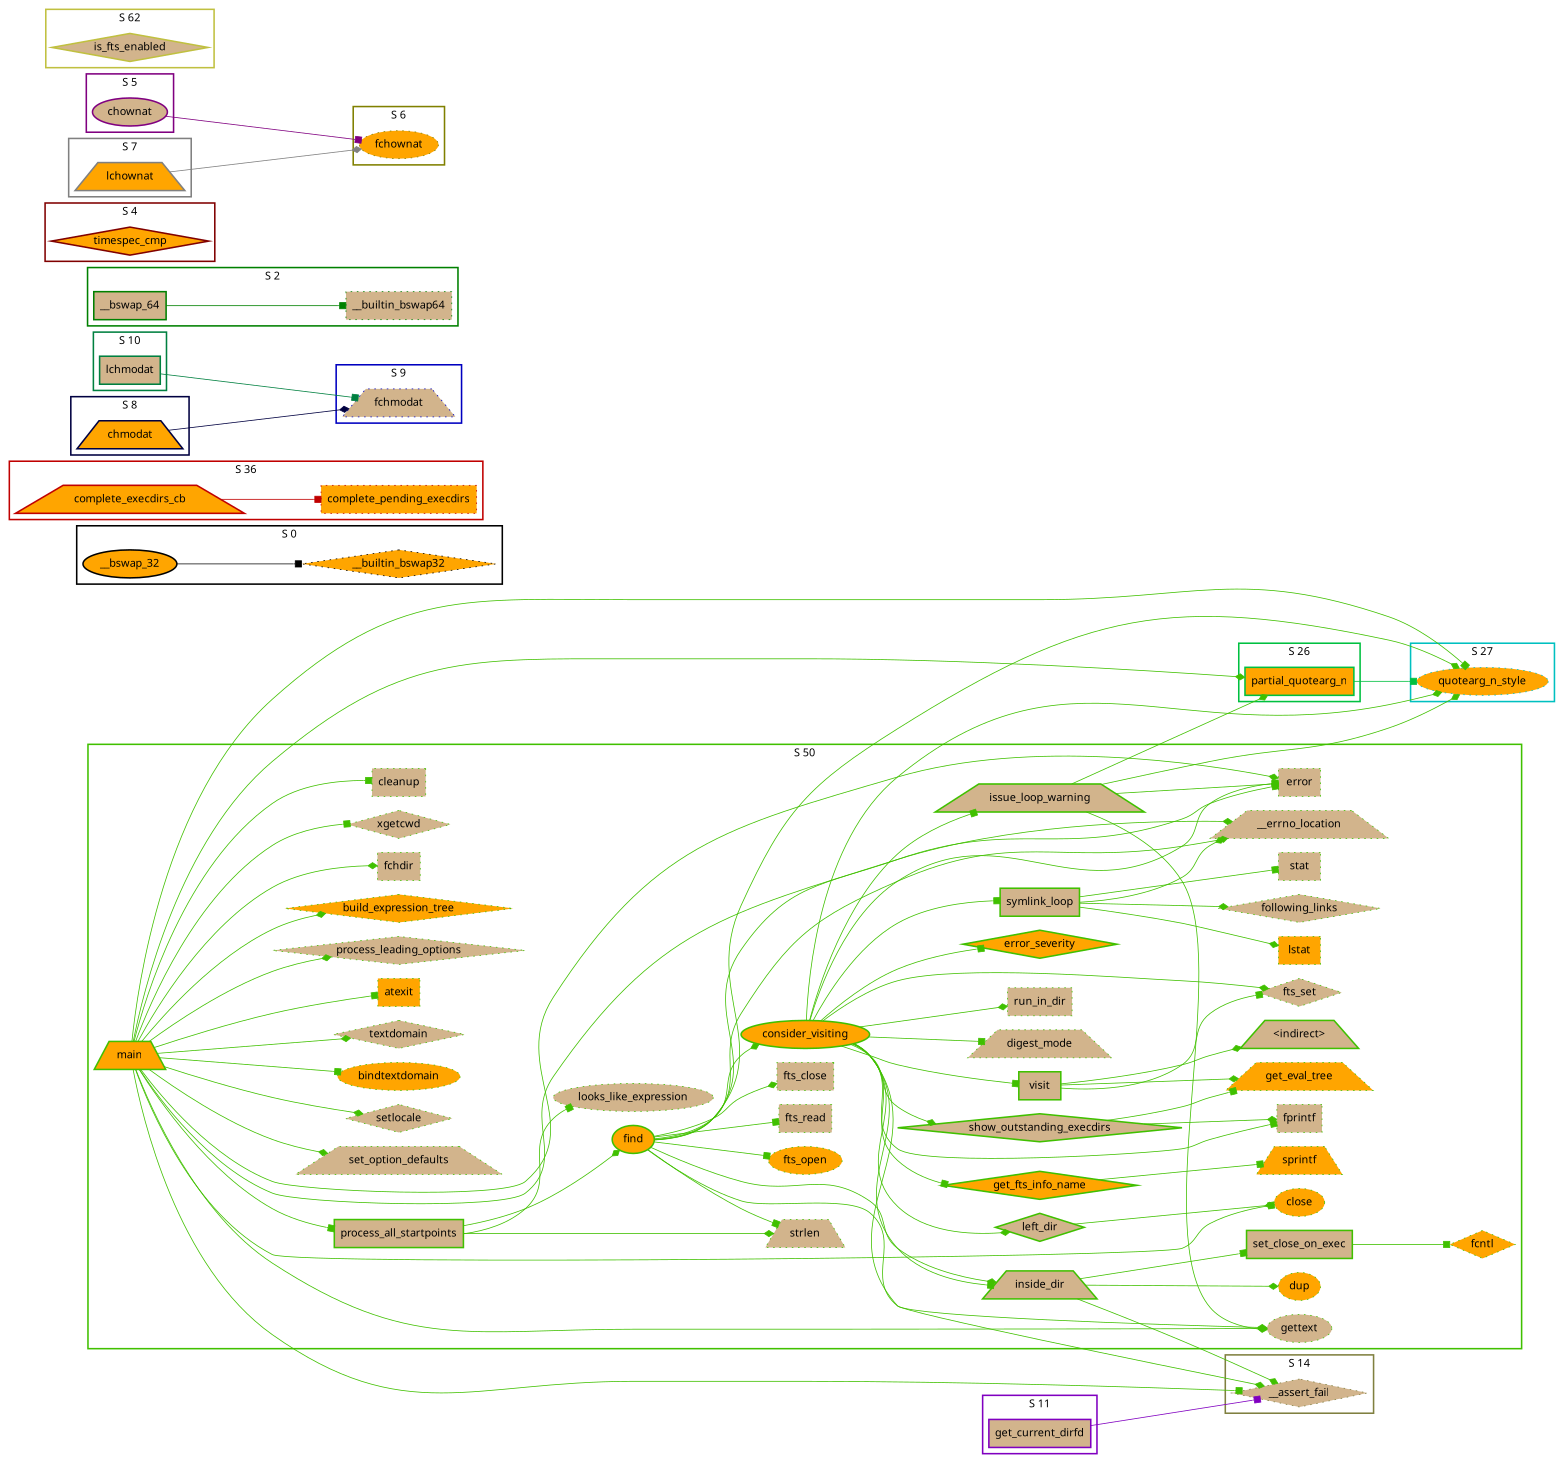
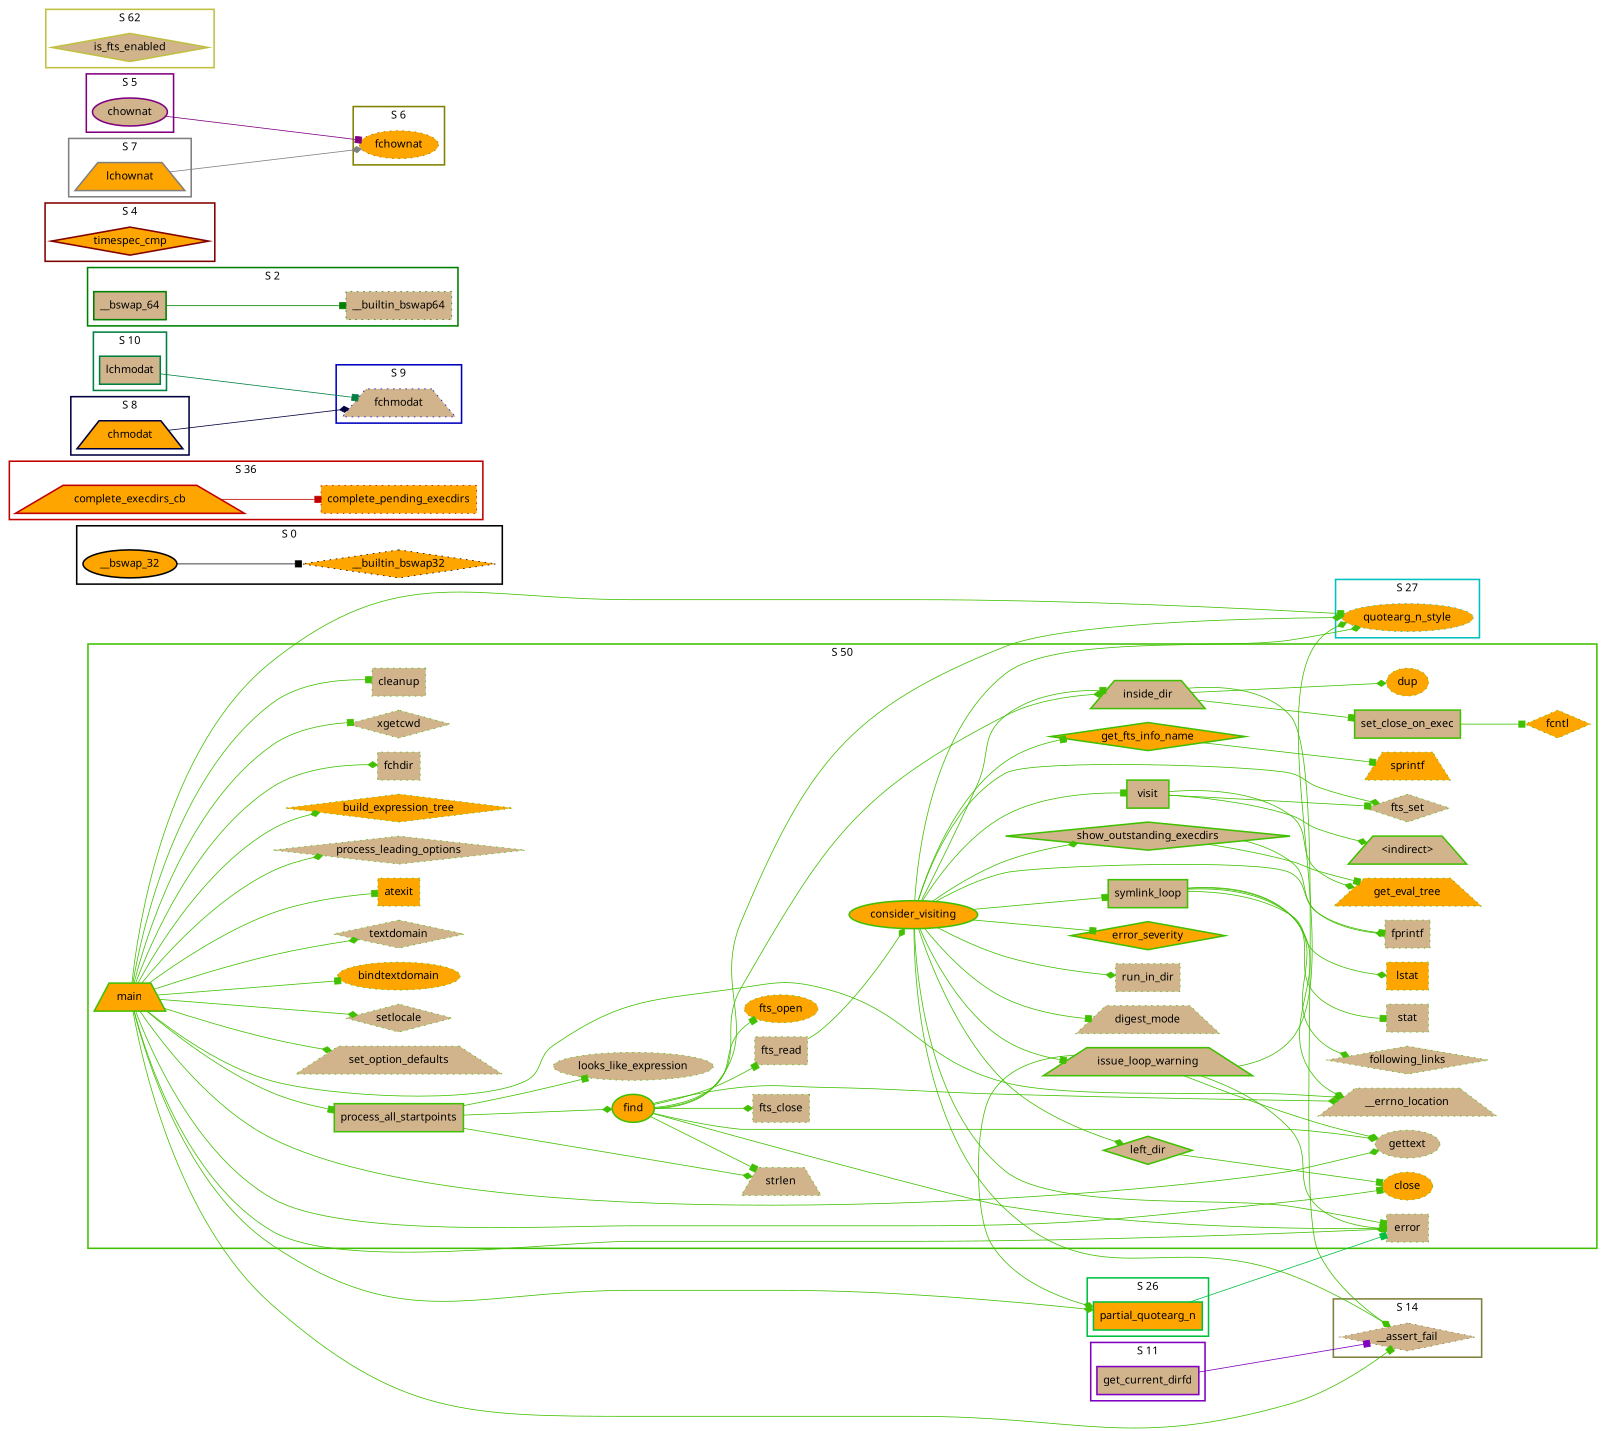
edge "partial_quotearg_n" -> "quotearg_n_style": now "partial_quotearg_n" -> "error"
edge "find" -> "consider_visiting": now "fts_read" -> "consider_visiting"
edge "left_dir" -> "close": arrowhead diamond -> box
